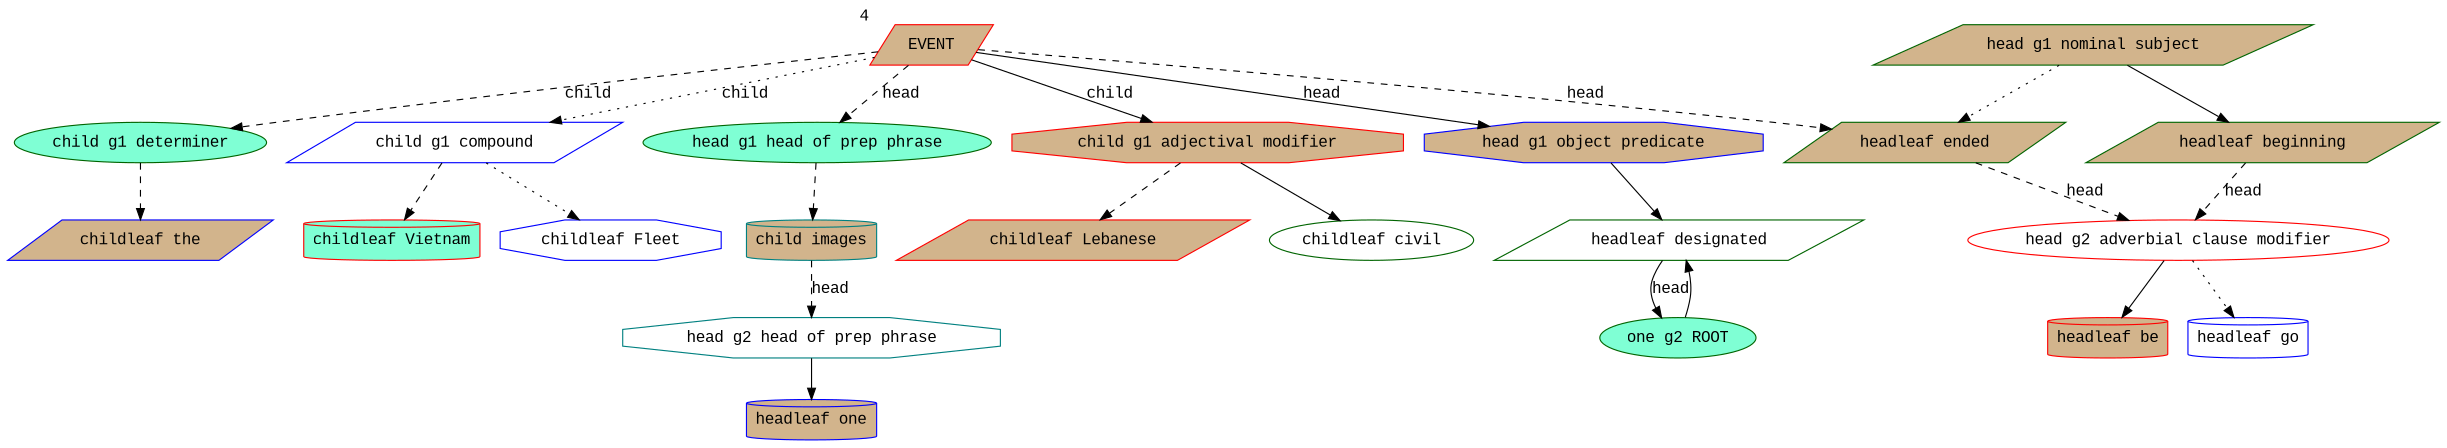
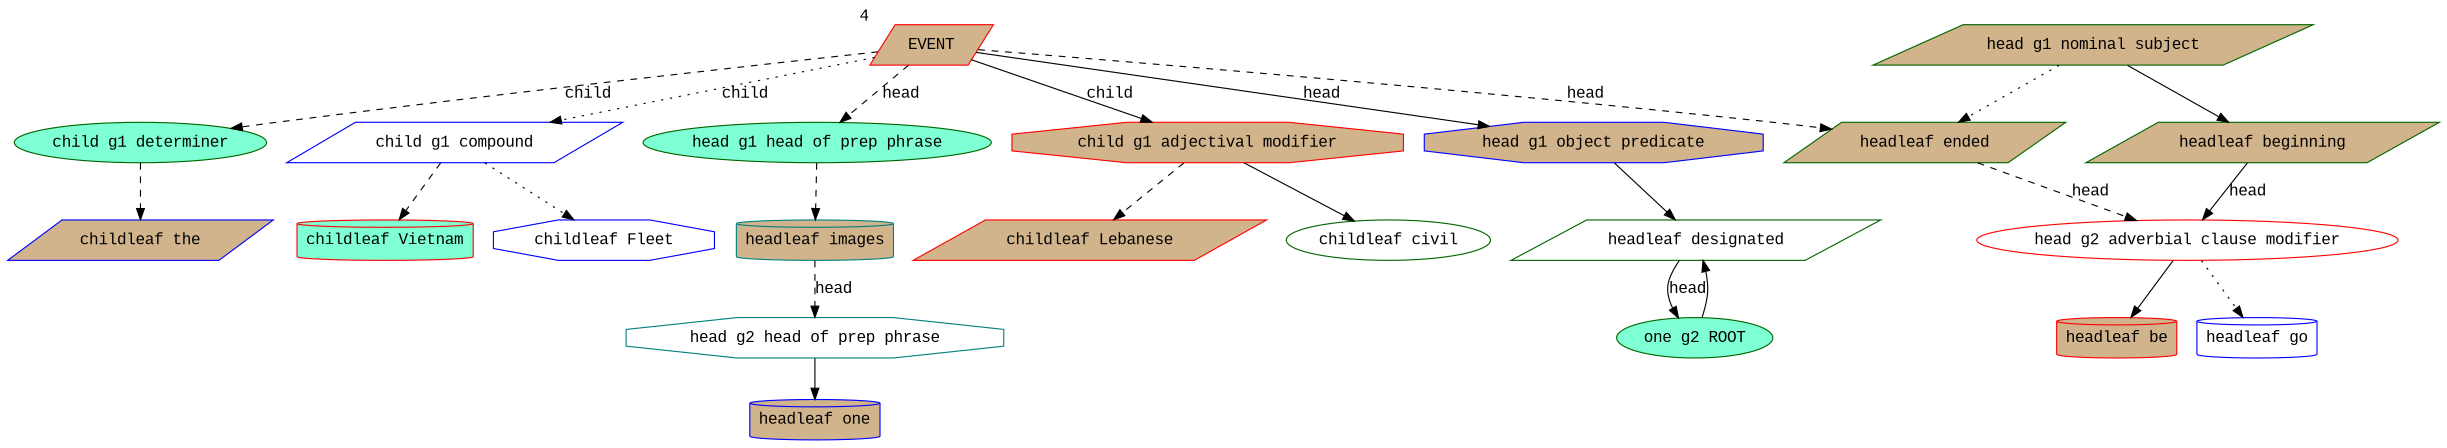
edge "headleaf beginning" -> "head g2 adverbial clause modifier": style dashed -> solid
node "child images": label "child images" -> "headleaf images"
